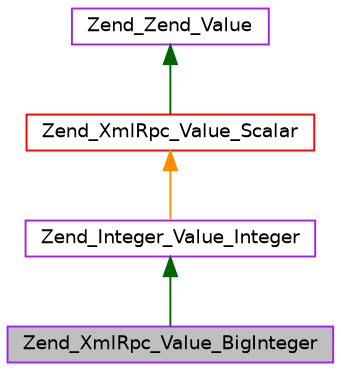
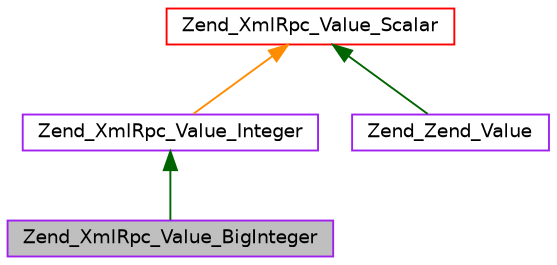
edge "Zend_XmlRpc_Value_Scalar" -> "Zend_Zend_Value": reversed
node "Zend_Integer_Value_Integer": label "Zend_Integer_Value_Integer" -> "Zend_XmlRpc_Value_Integer"
